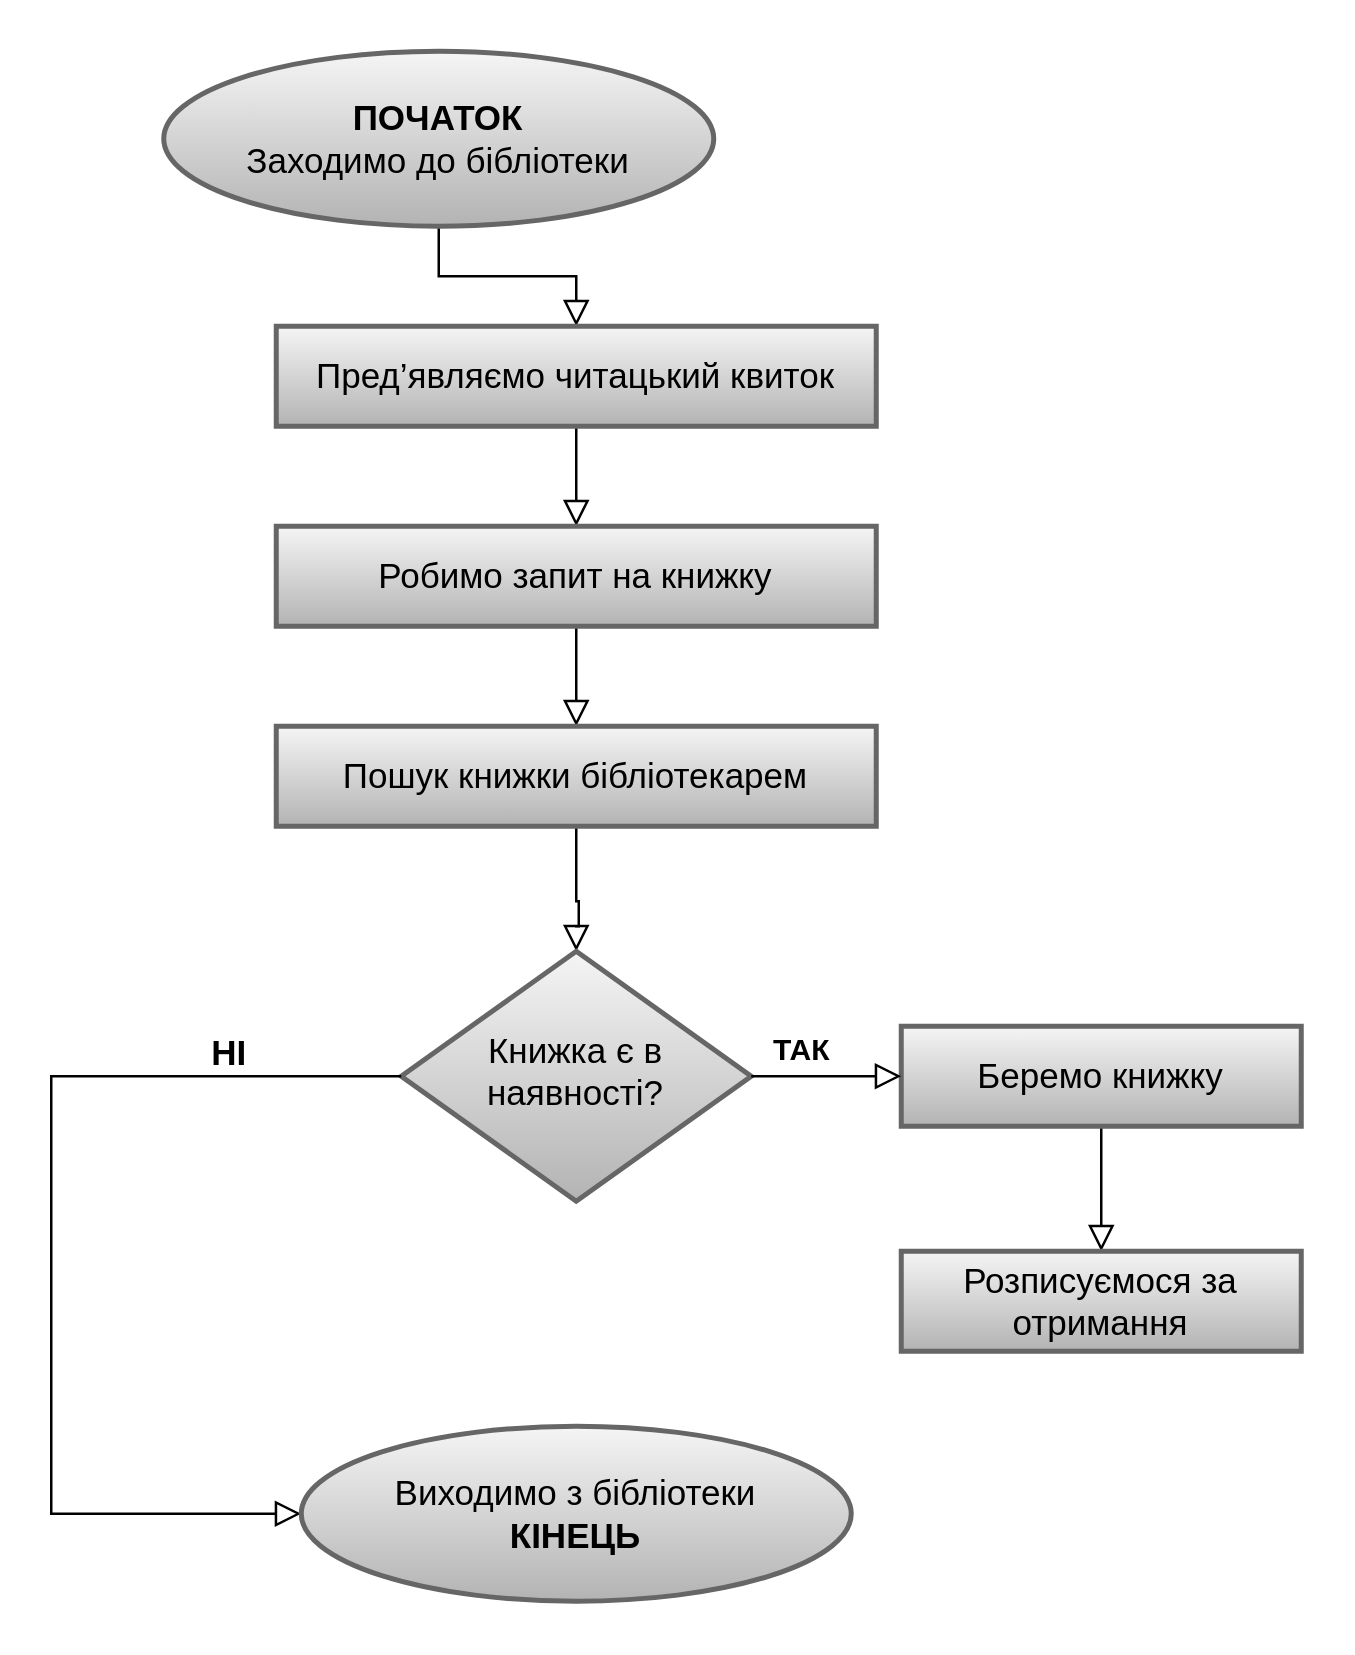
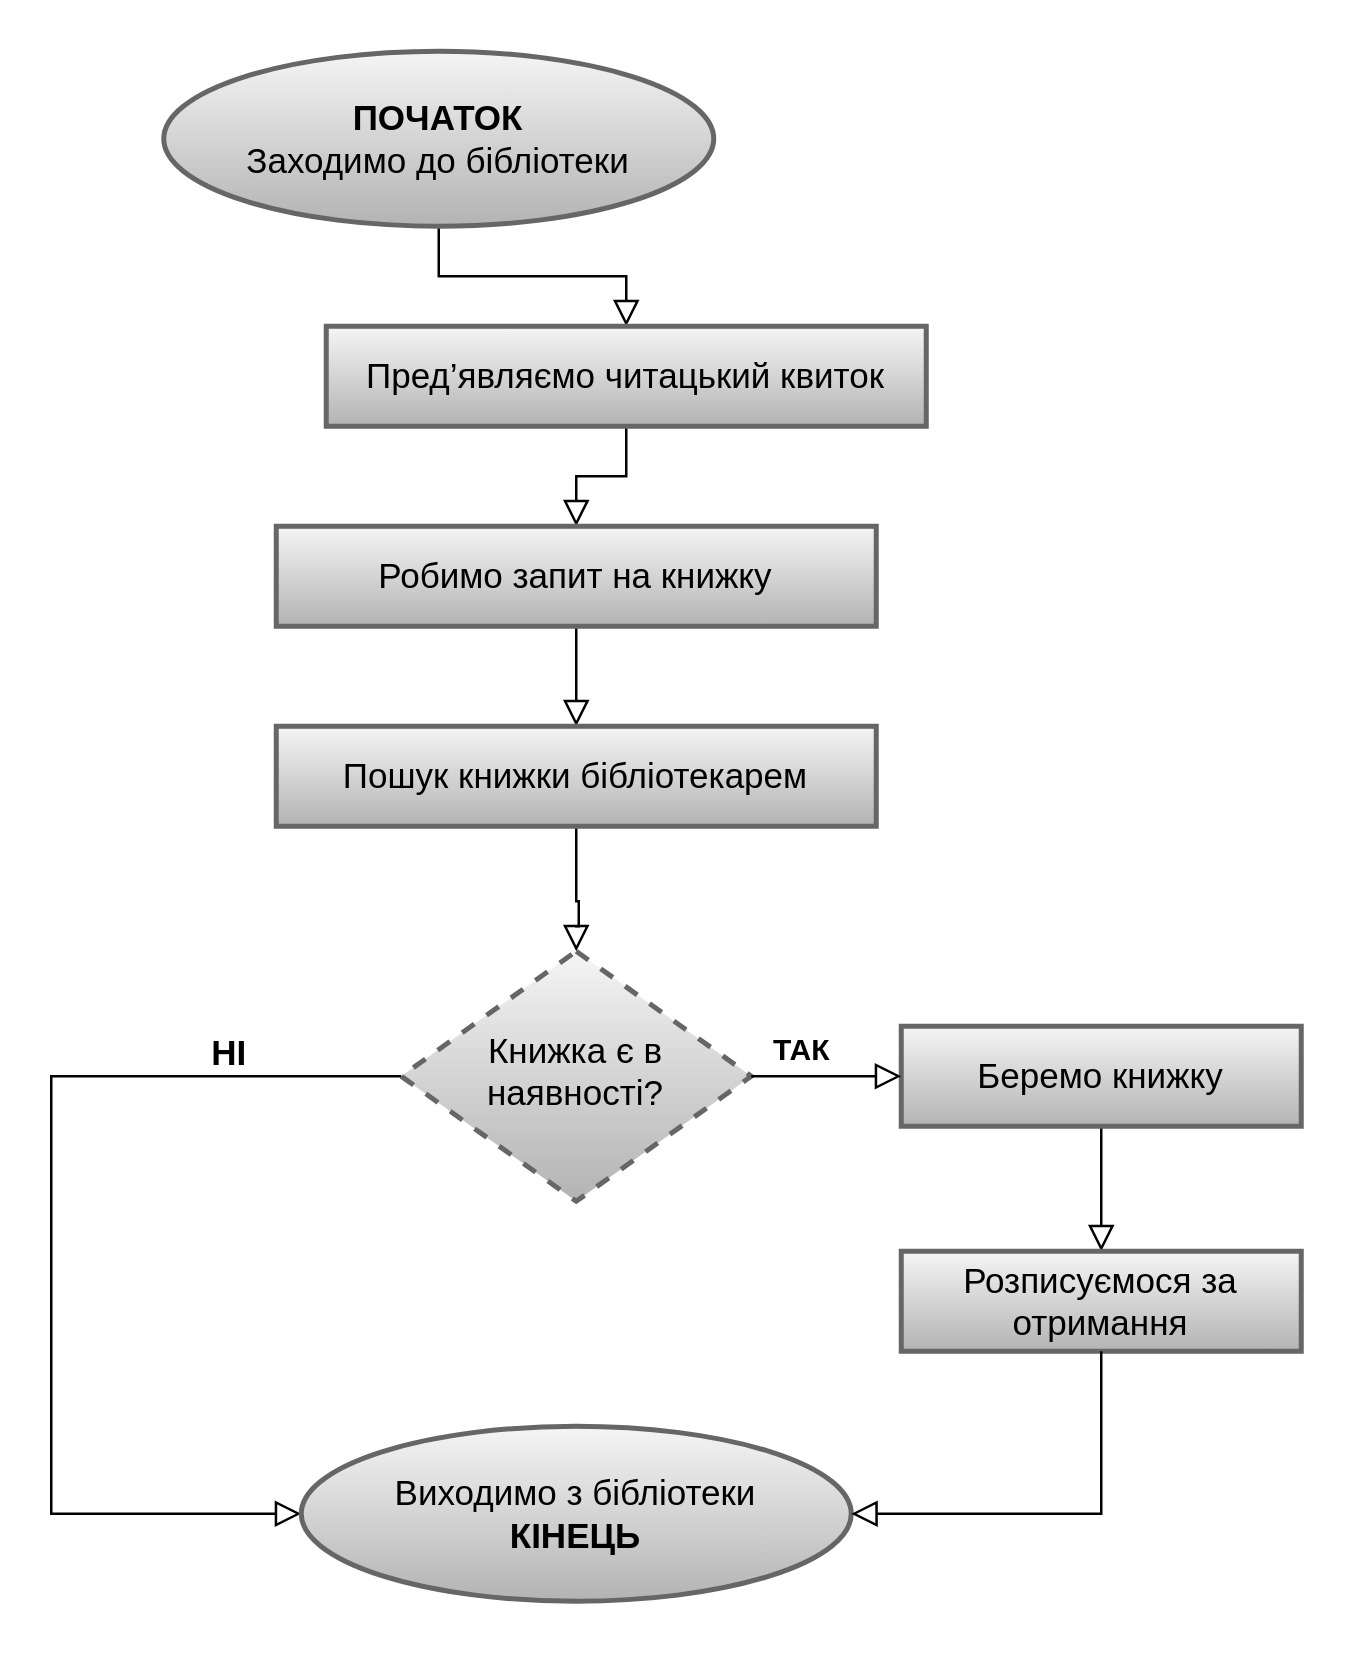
node "Пред’являємо читацький квиток": moved (576, 376) -> (626, 376)
node "Книжка є в наявності?": style solid -> dashed
edge "Розписуємося за отримання" -> "Виходимо з бібліотеки КІНЕЦЬ": added
